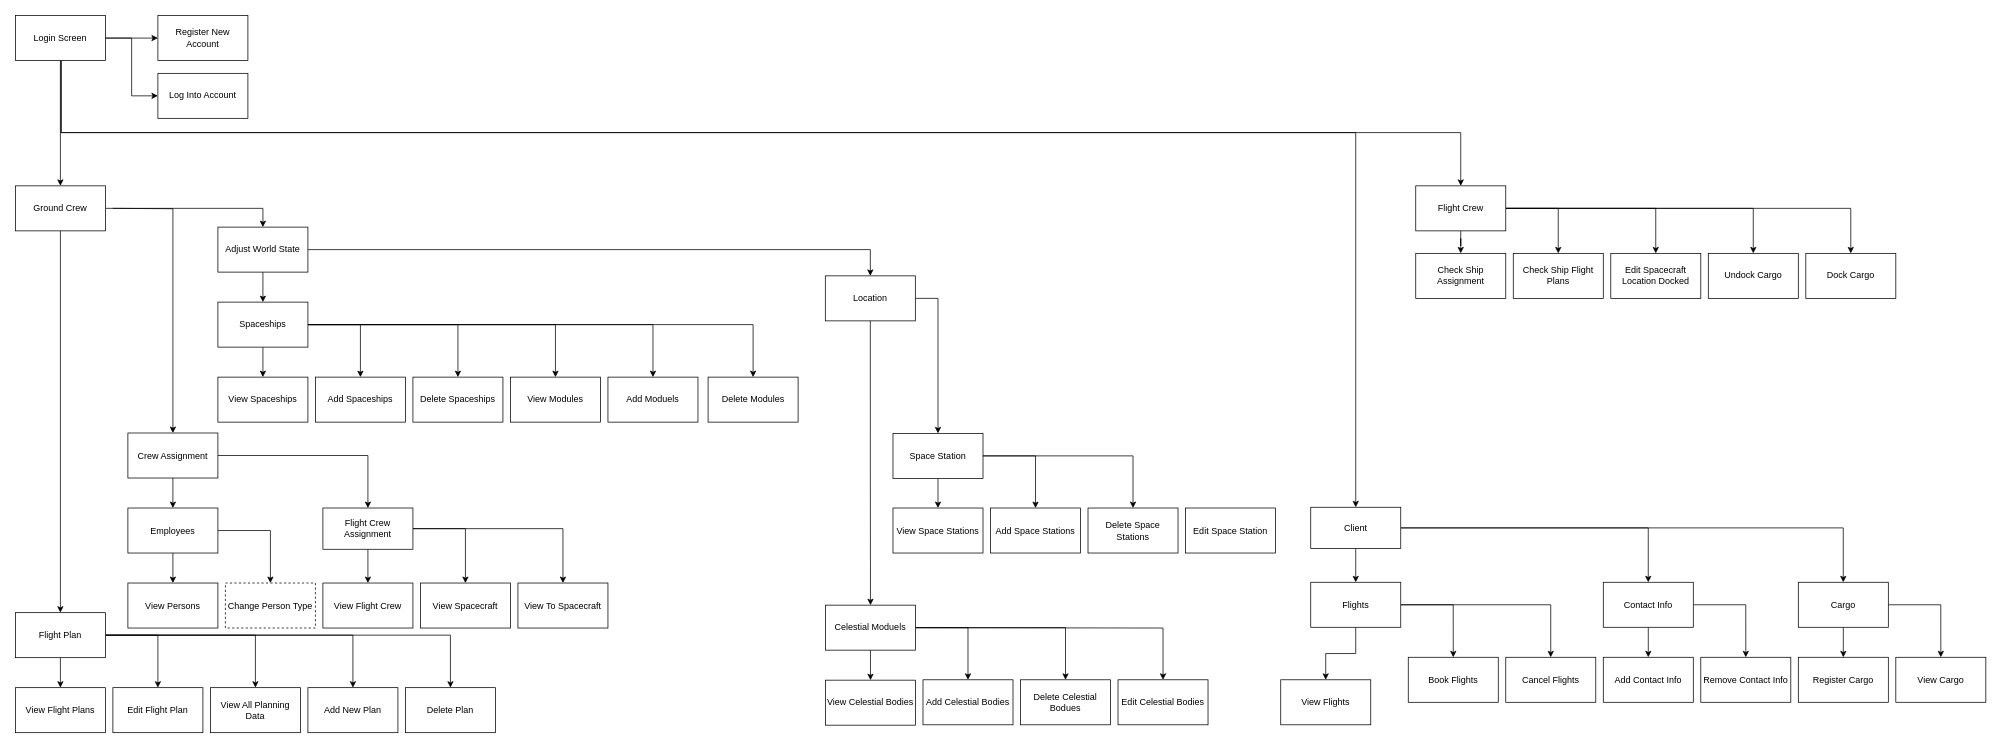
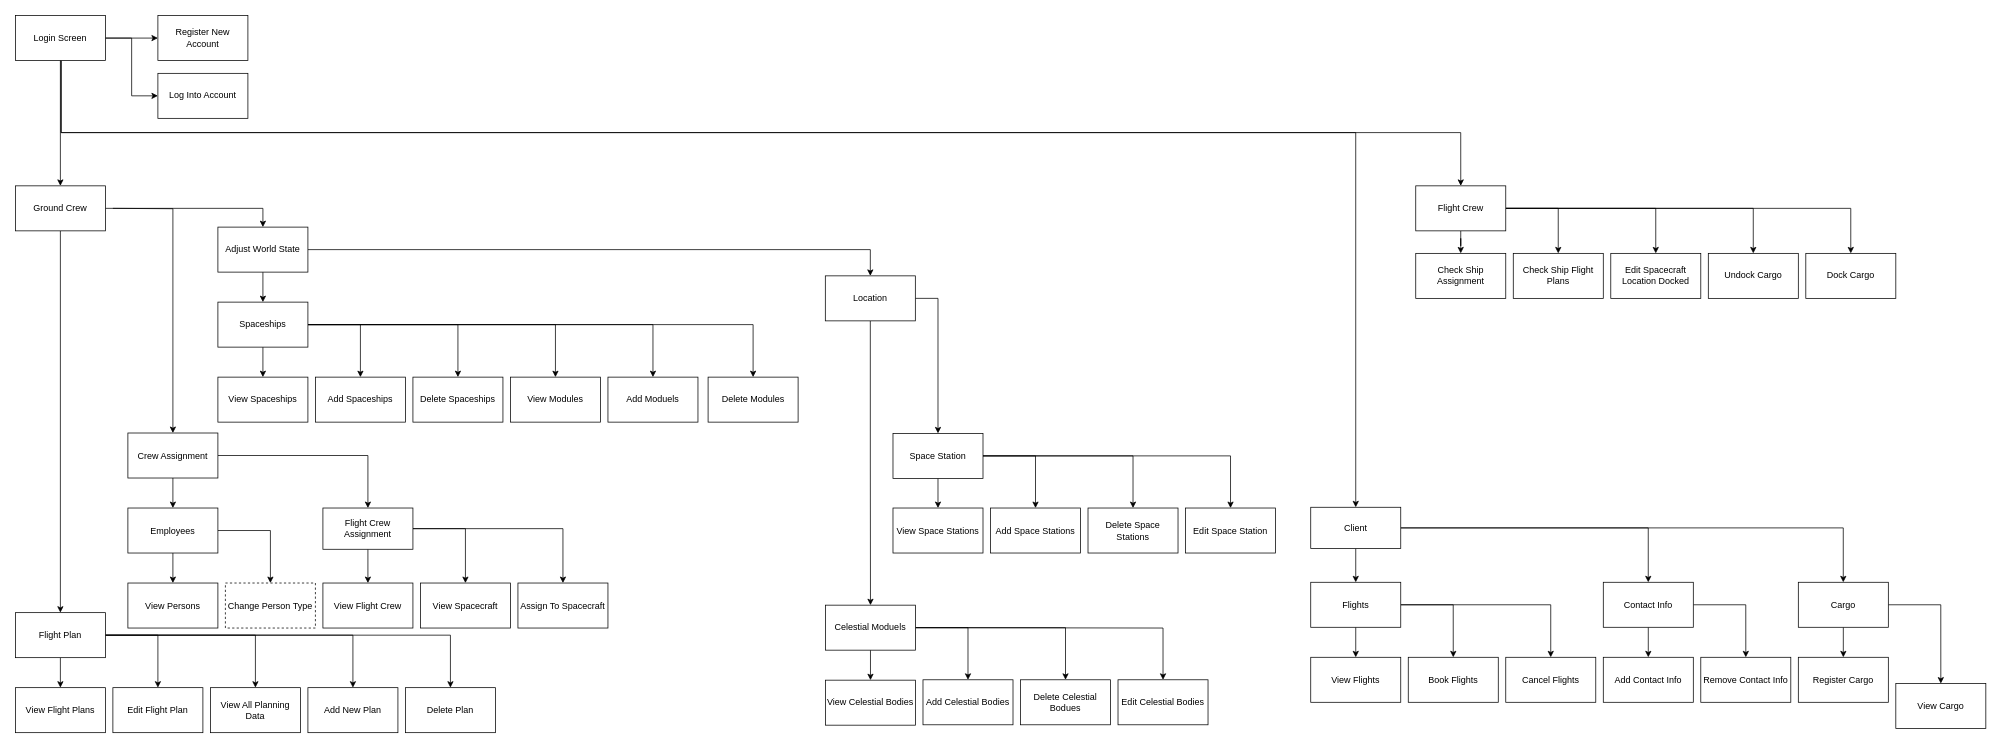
edge "Space Station" -> "Edit Space Station": added
node "View To Spacecraft": label "View To Spacecraft" -> "Assign To Spacecraft"
node "View Cargo": moved (1941, 680) -> (1941, 706)
node "View Flights": moved (1326, 702) -> (1356, 680)
